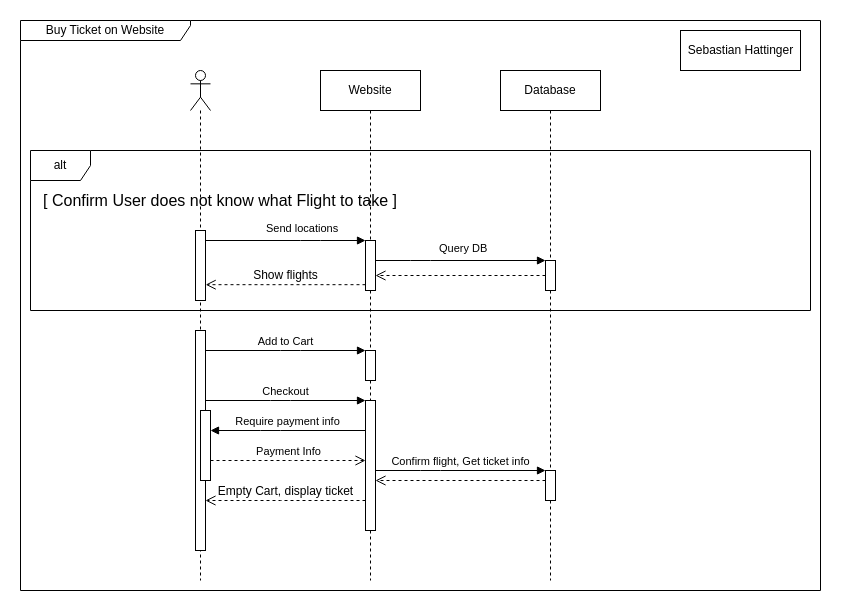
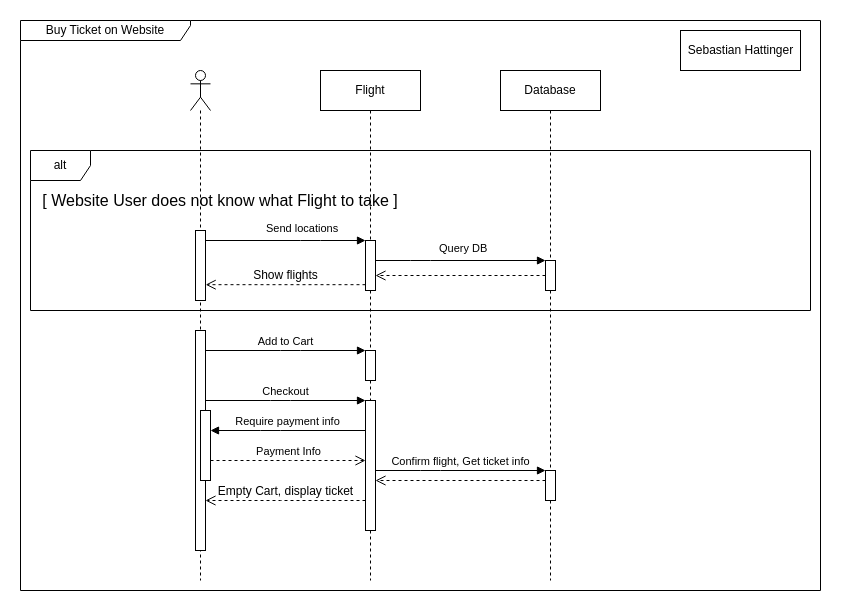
node "Website": label "Website" -> "Flight"
node "[ Confirm User does not know what Flight to take ]": label "[ Confirm User does not know what Flight to take ]" -> "[ Website User does not know what Flight to take ]"
